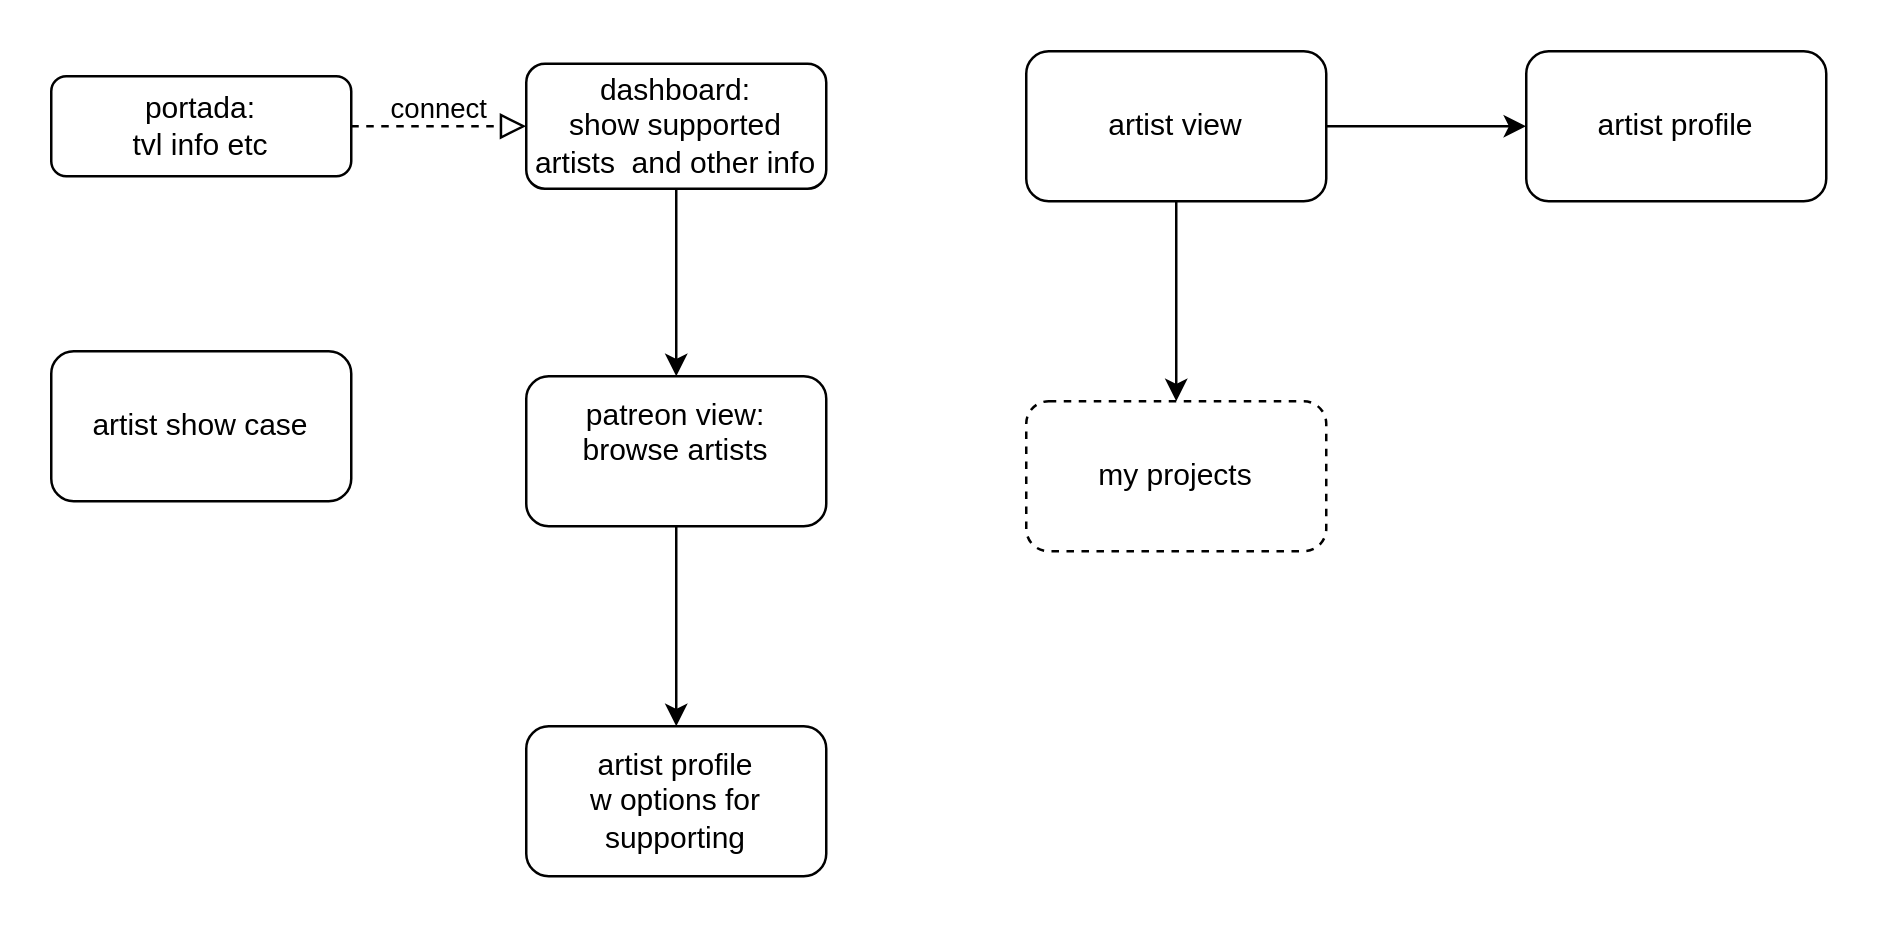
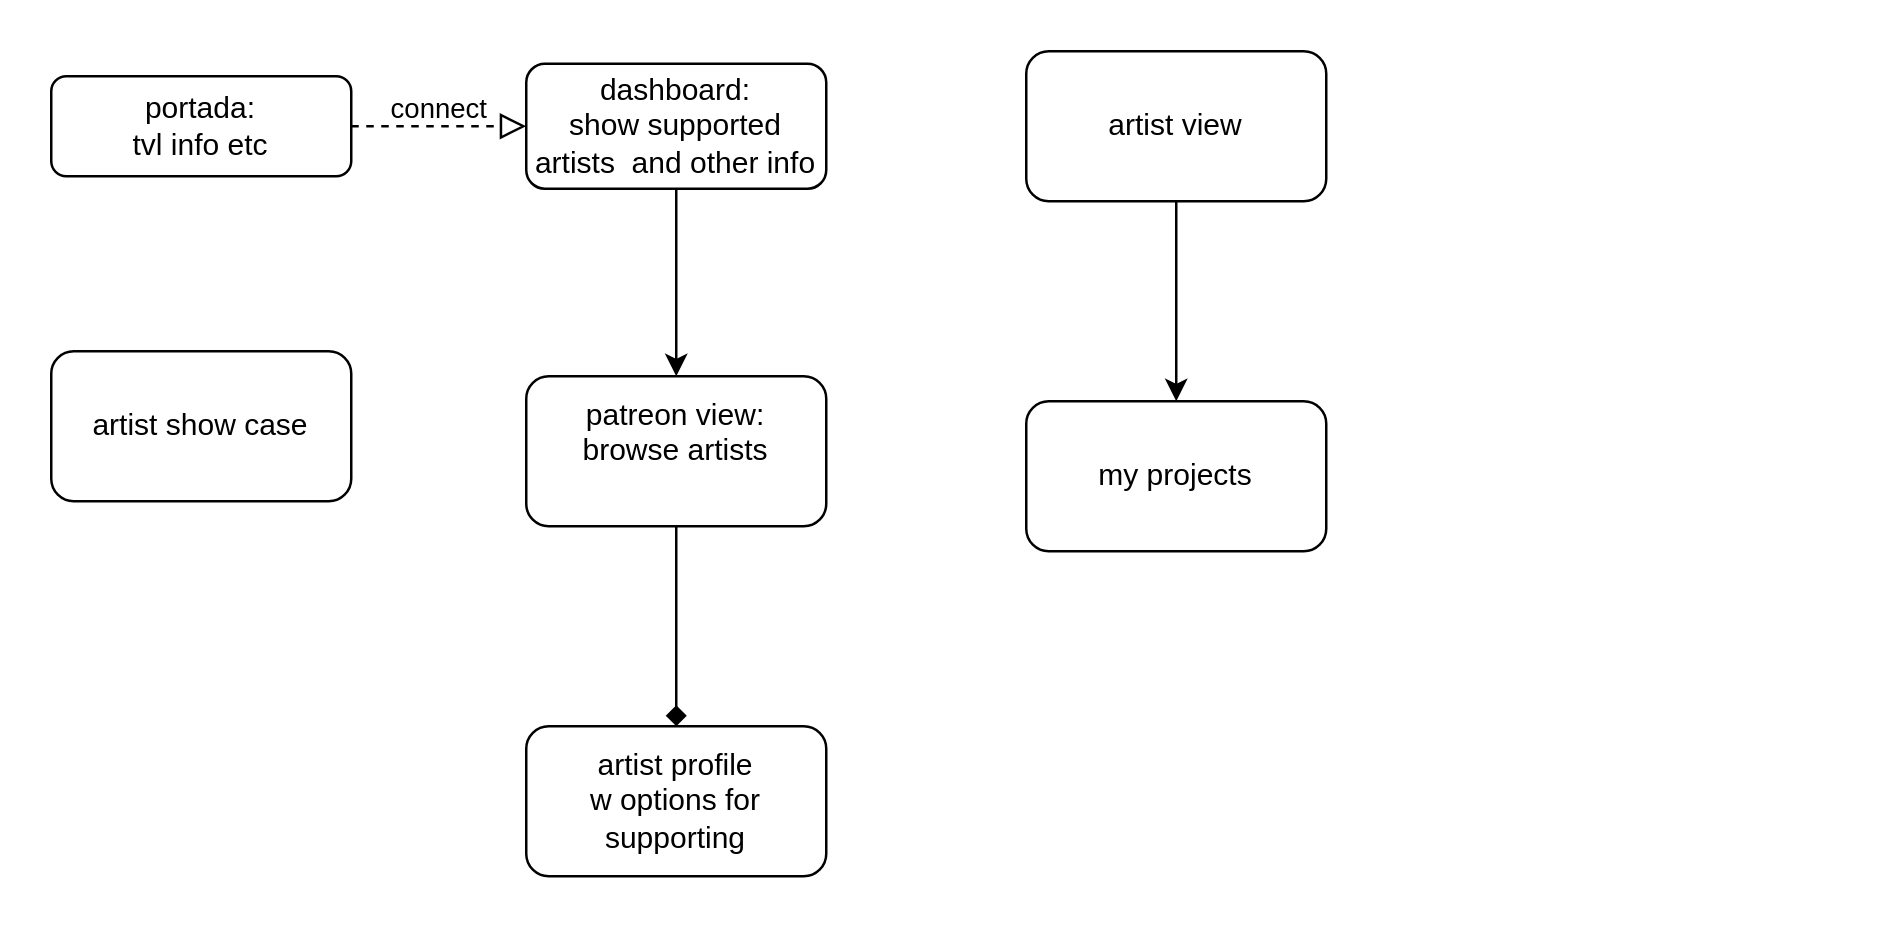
edge "artist view" -> "artist profile": removed
node "artist profile": removed
node "my projects": style dashed -> solid
edge "patreon view: browse artists" -> "artist profile w options for supporting": arrowhead classic -> diamond
